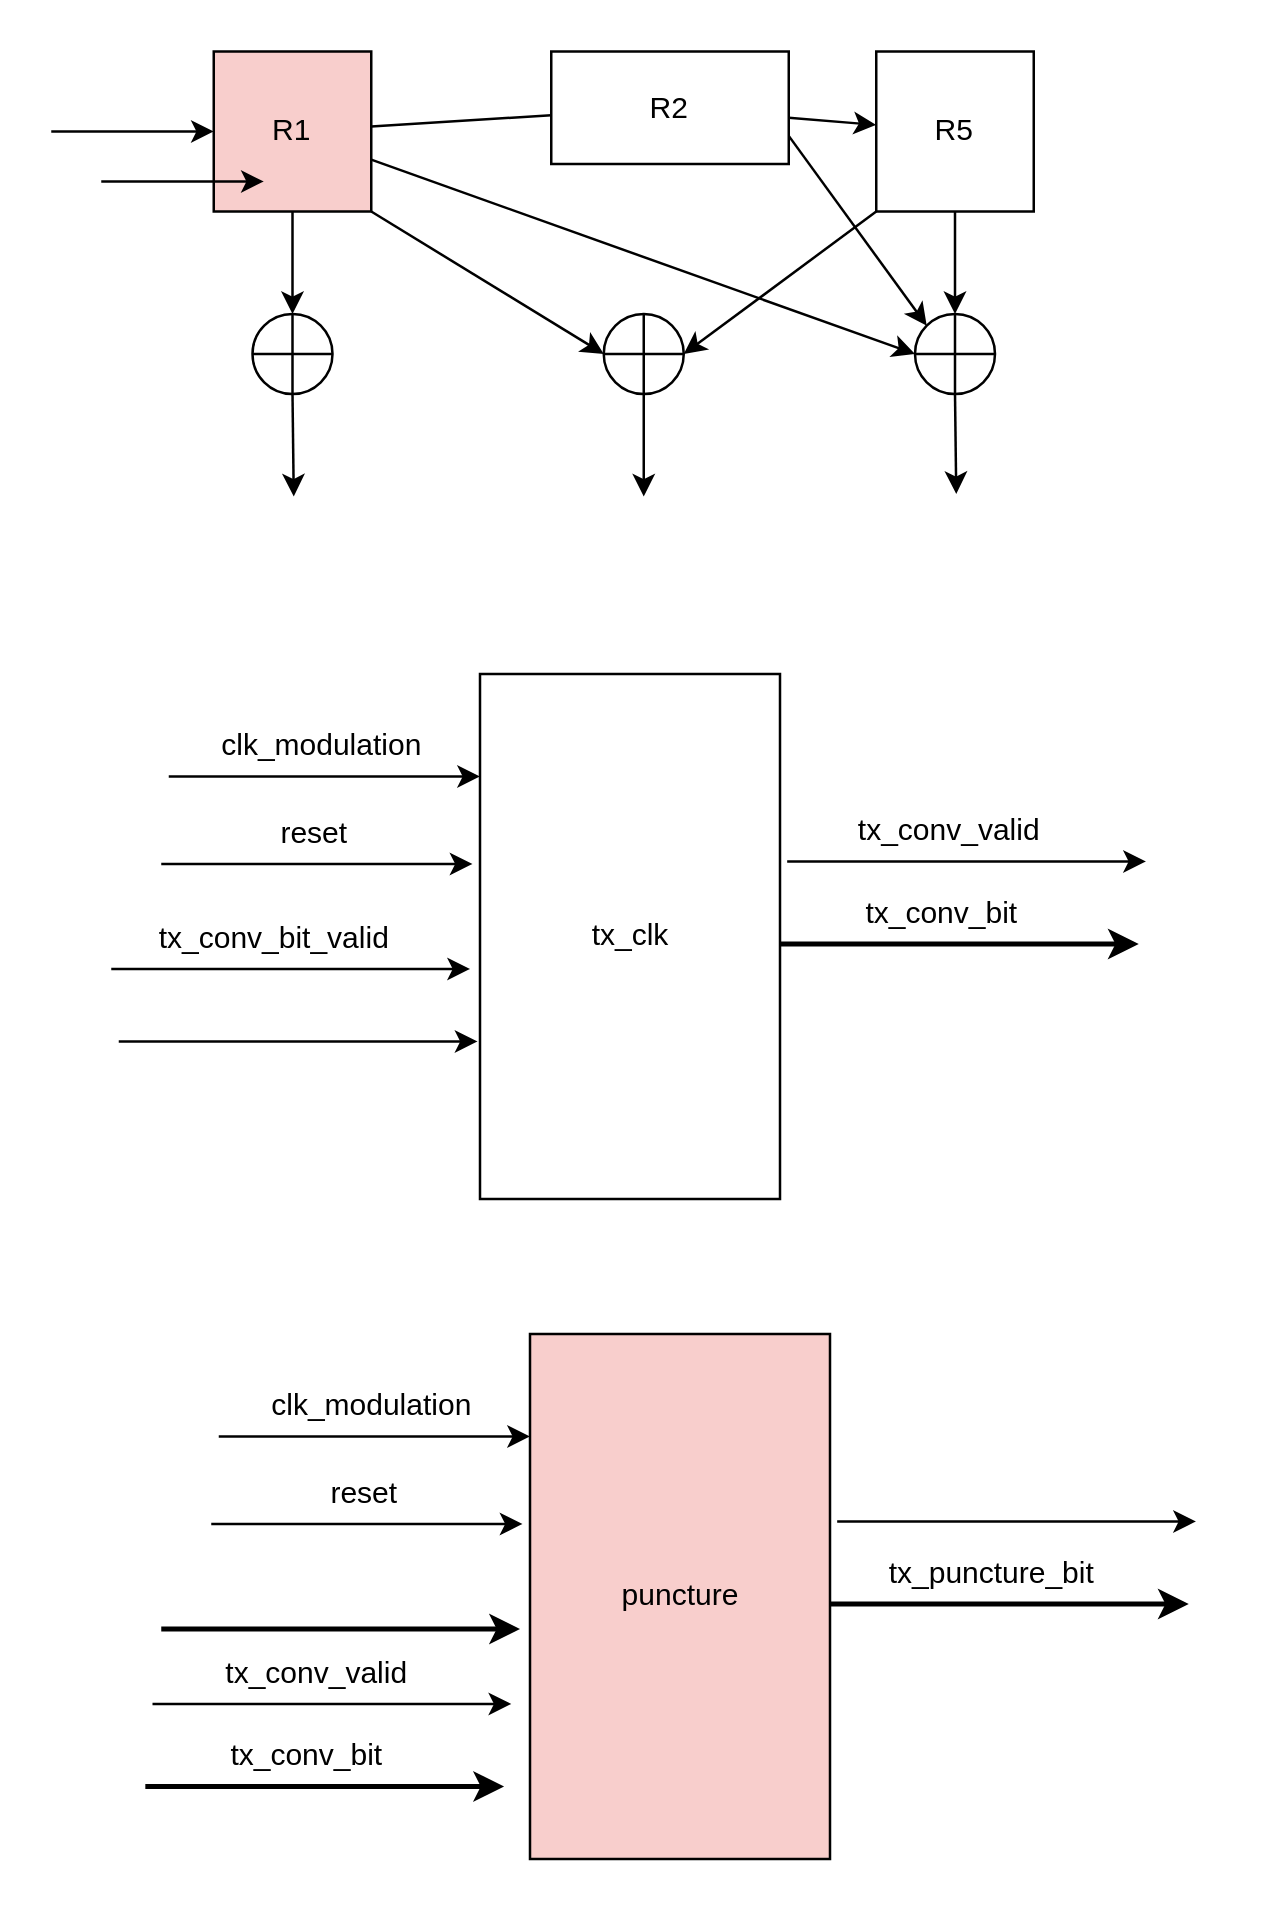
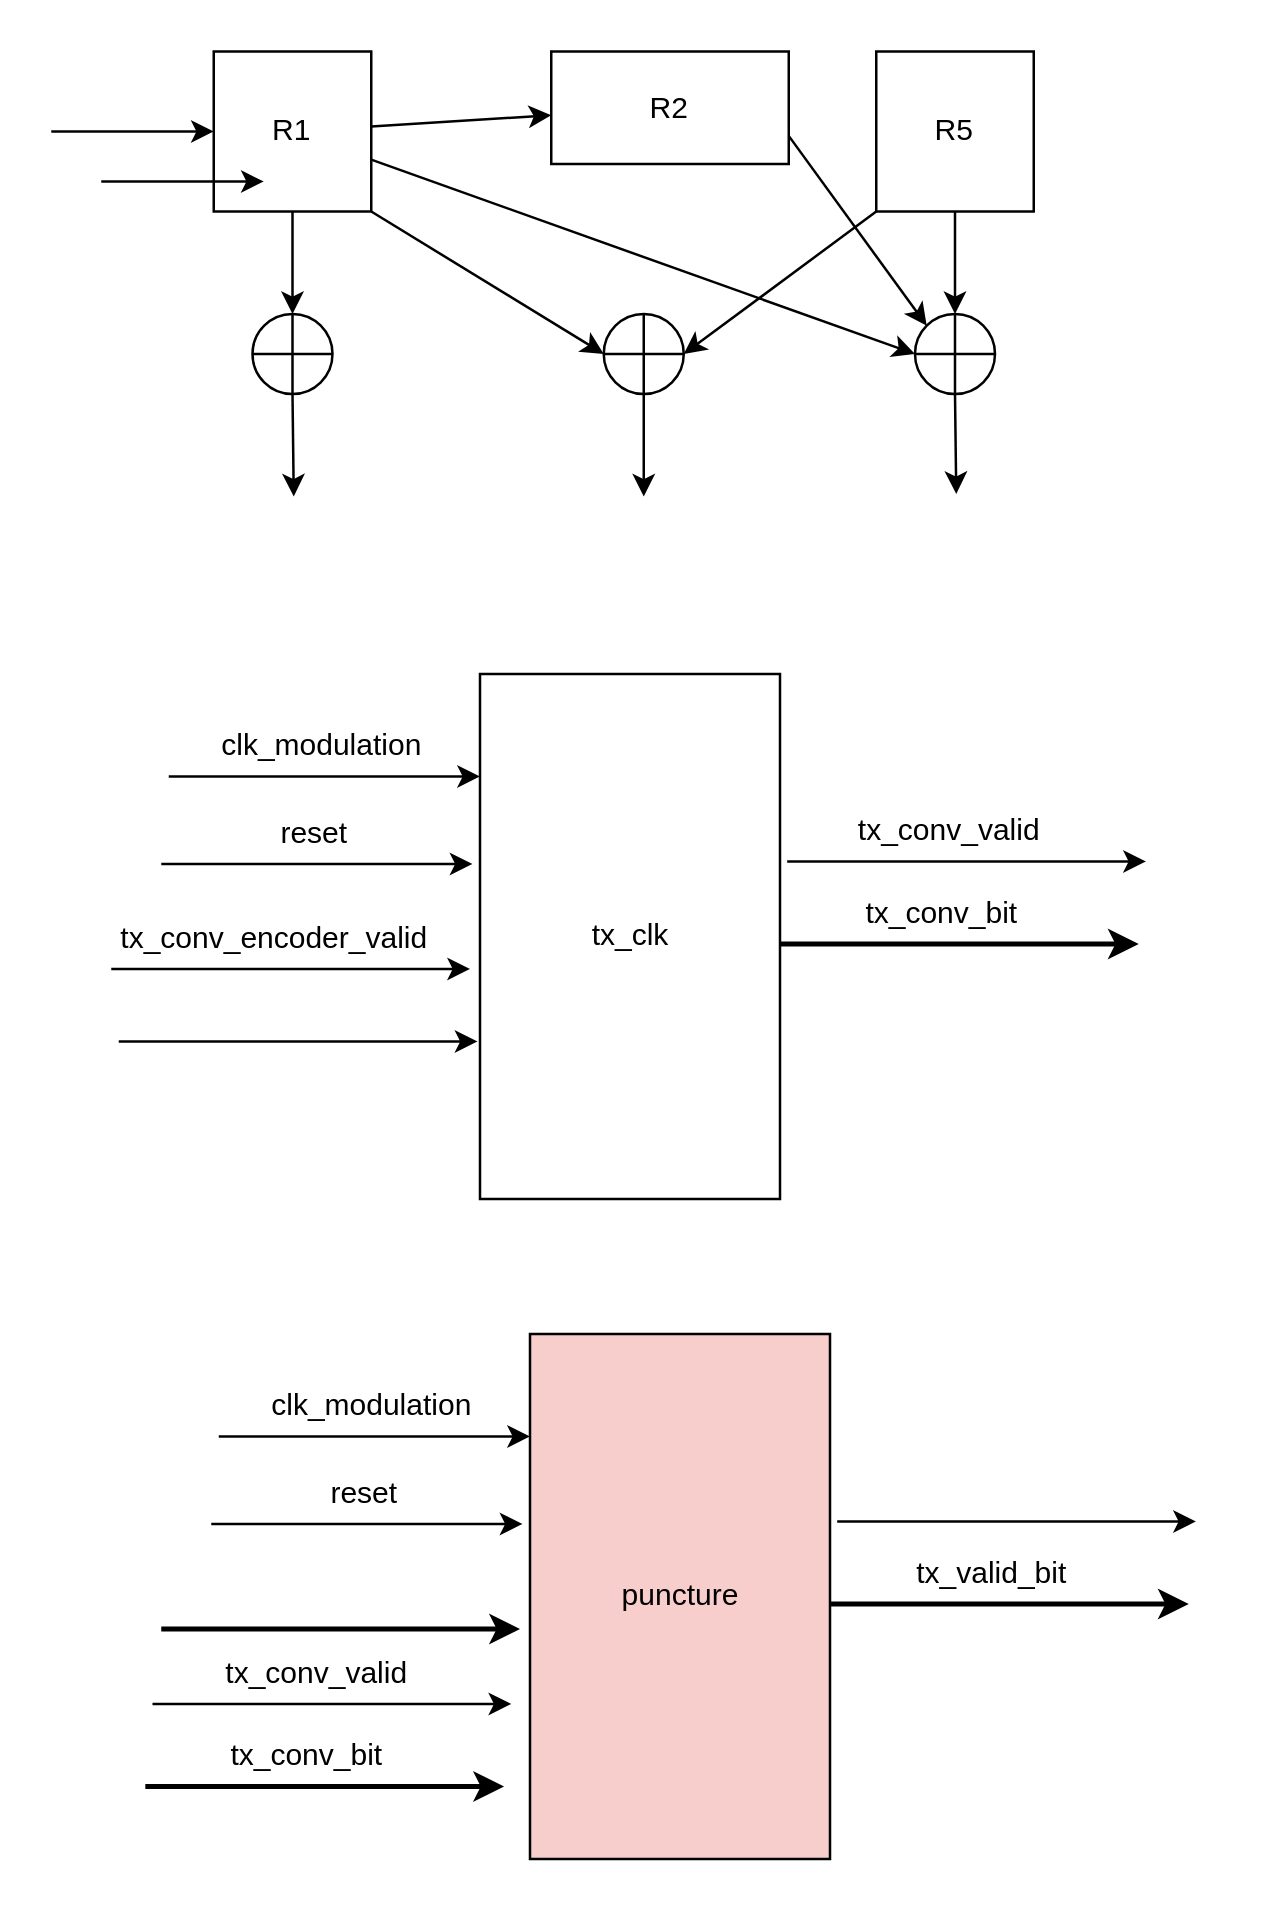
edge "R2" -- "R1": arrowhead none -> classic
edge "R2" -> "R5": removed
node "R1": fillcolor #f8cecc -> #ffffff
node "tx_conv_bit_valid": label "tx_conv_bit_valid" -> "tx_conv_encoder_valid"
node "tx_puncture_bit": label "tx_puncture_bit" -> "tx_valid_bit"
